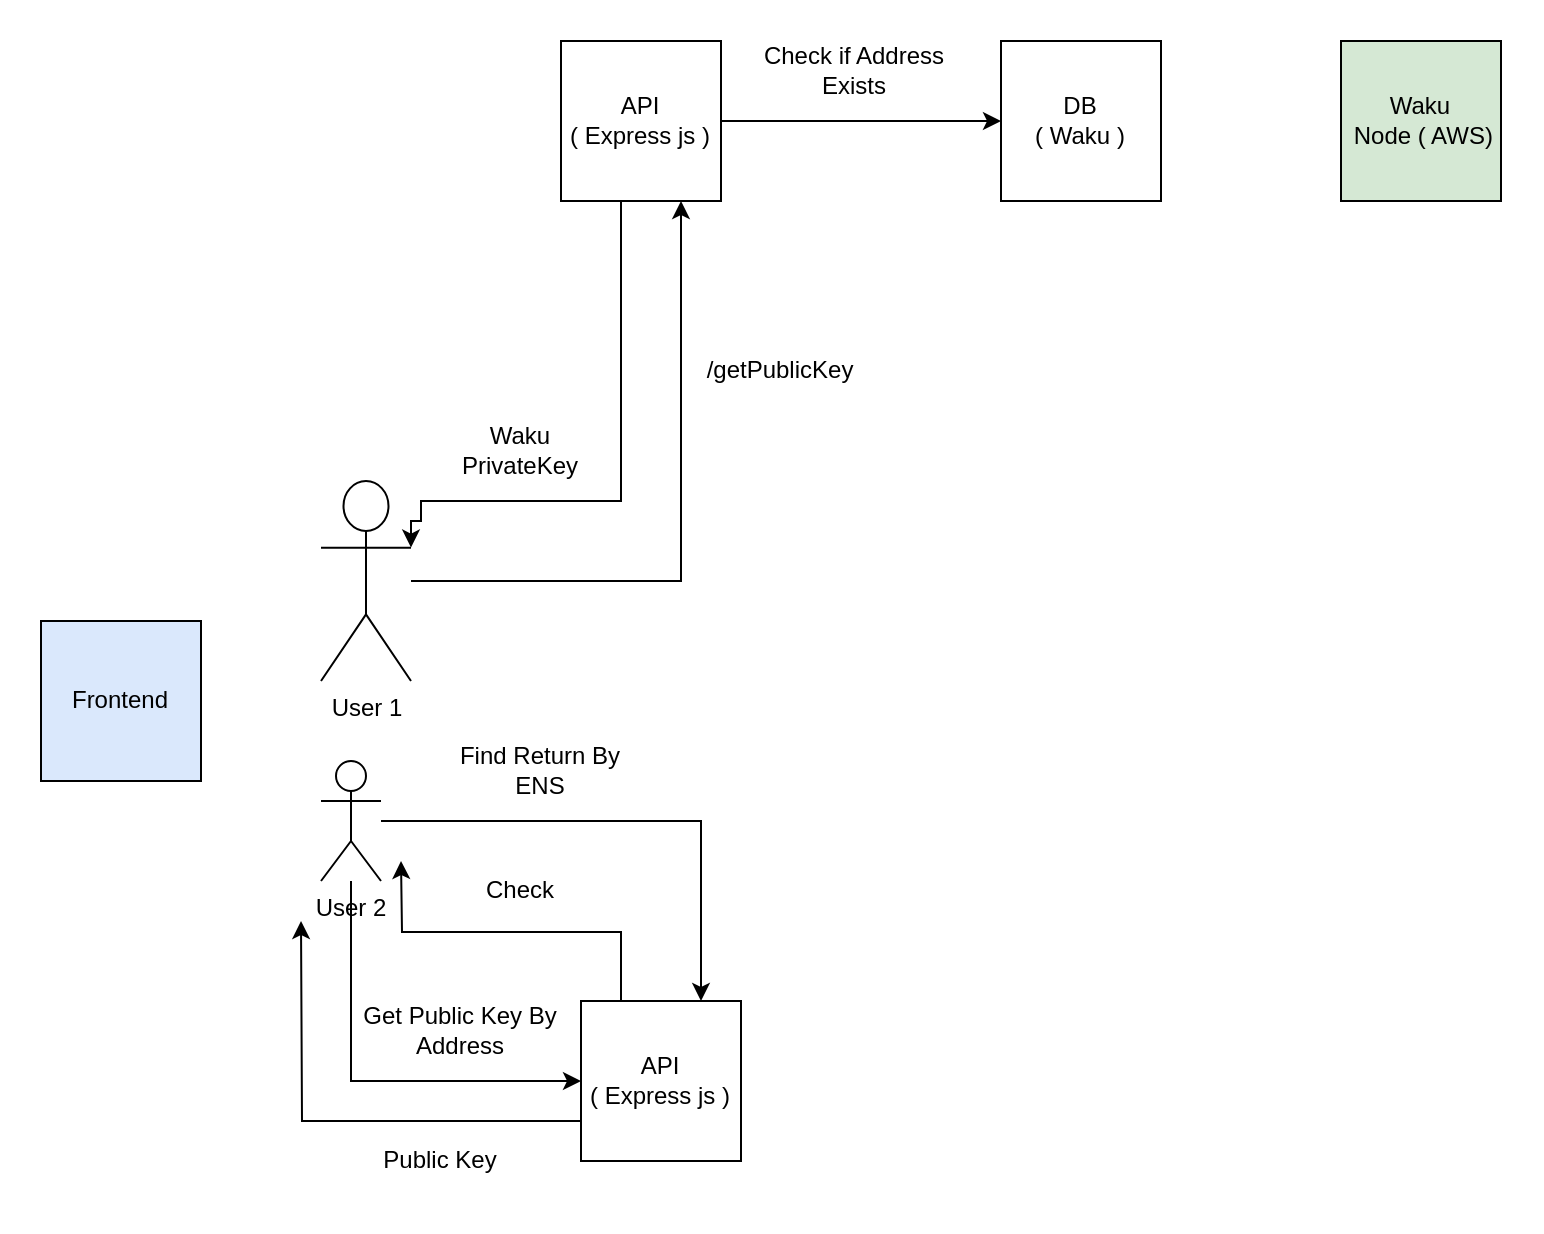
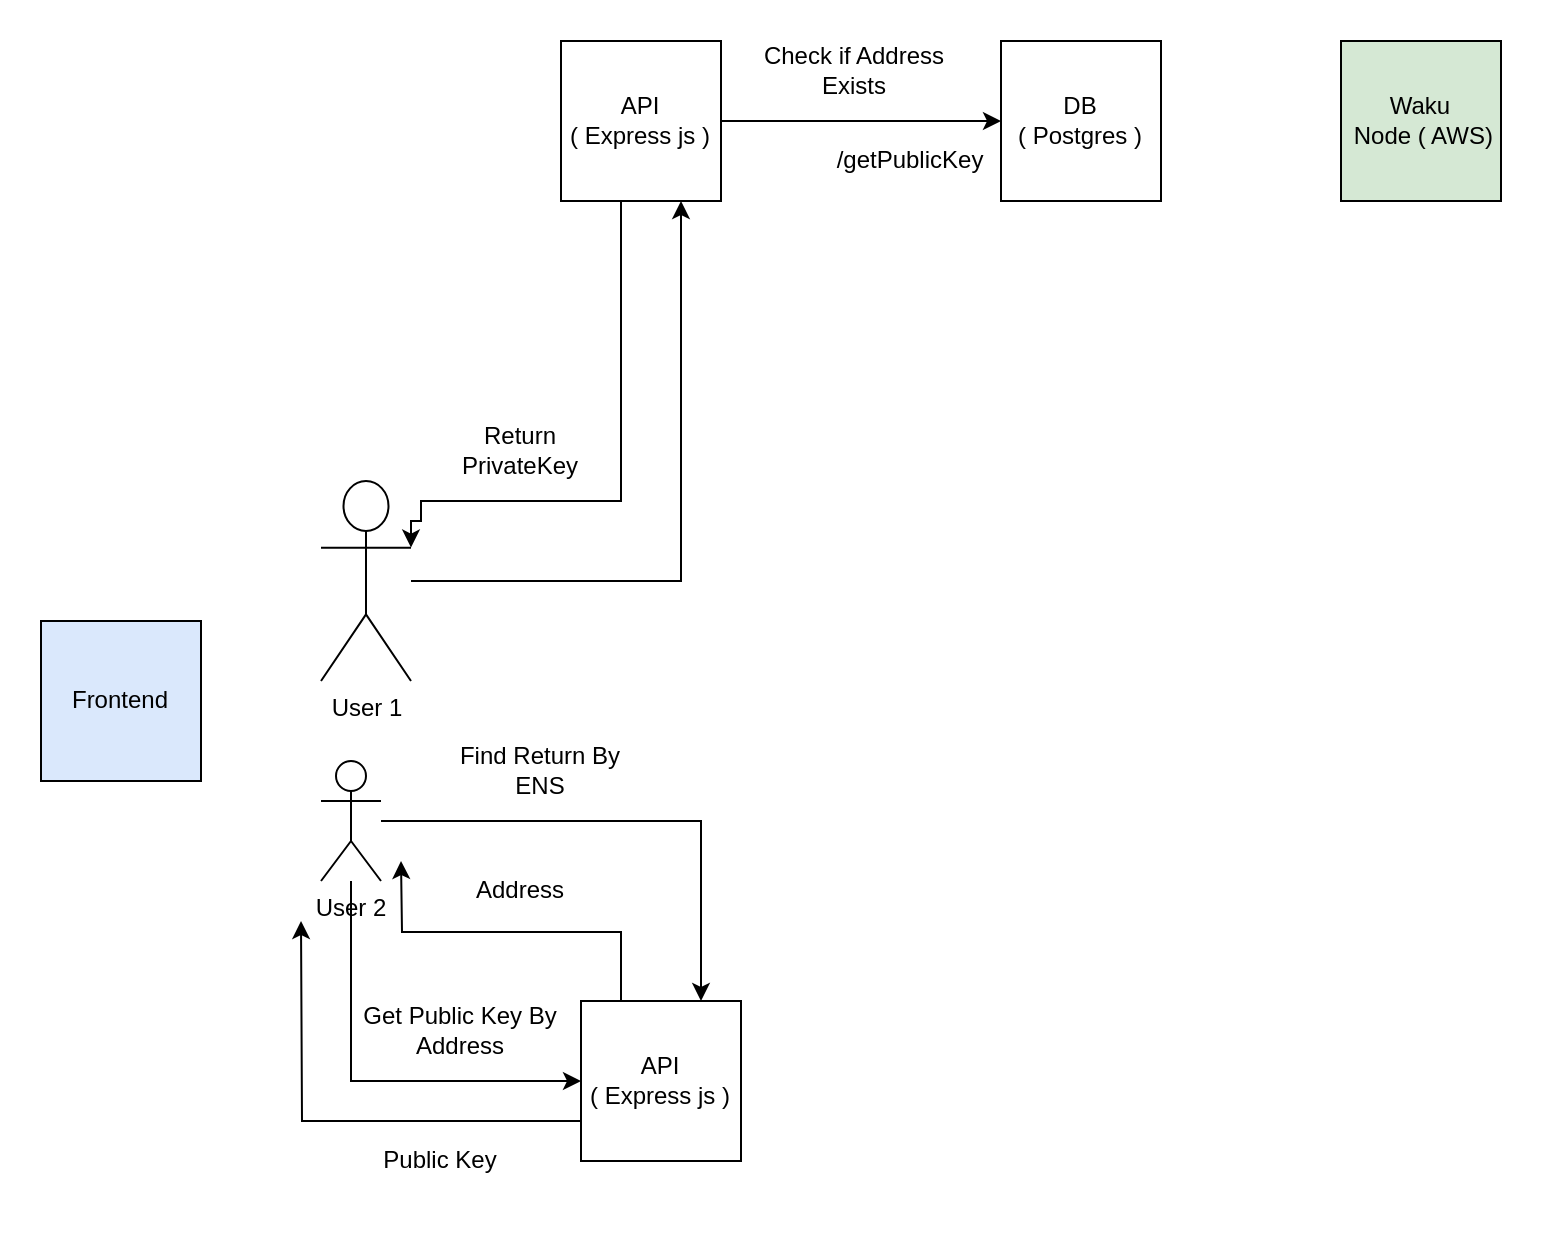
node "DB ( Waku )": label "DB ( Waku )" -> "DB ( Postgres )"
node "/getPublicKey": moved (781, 371) -> (911, 161)
node "Waku PrivateKey": label "Waku PrivateKey" -> "Return PrivateKey"
node "Check": label "Check" -> "Address"
